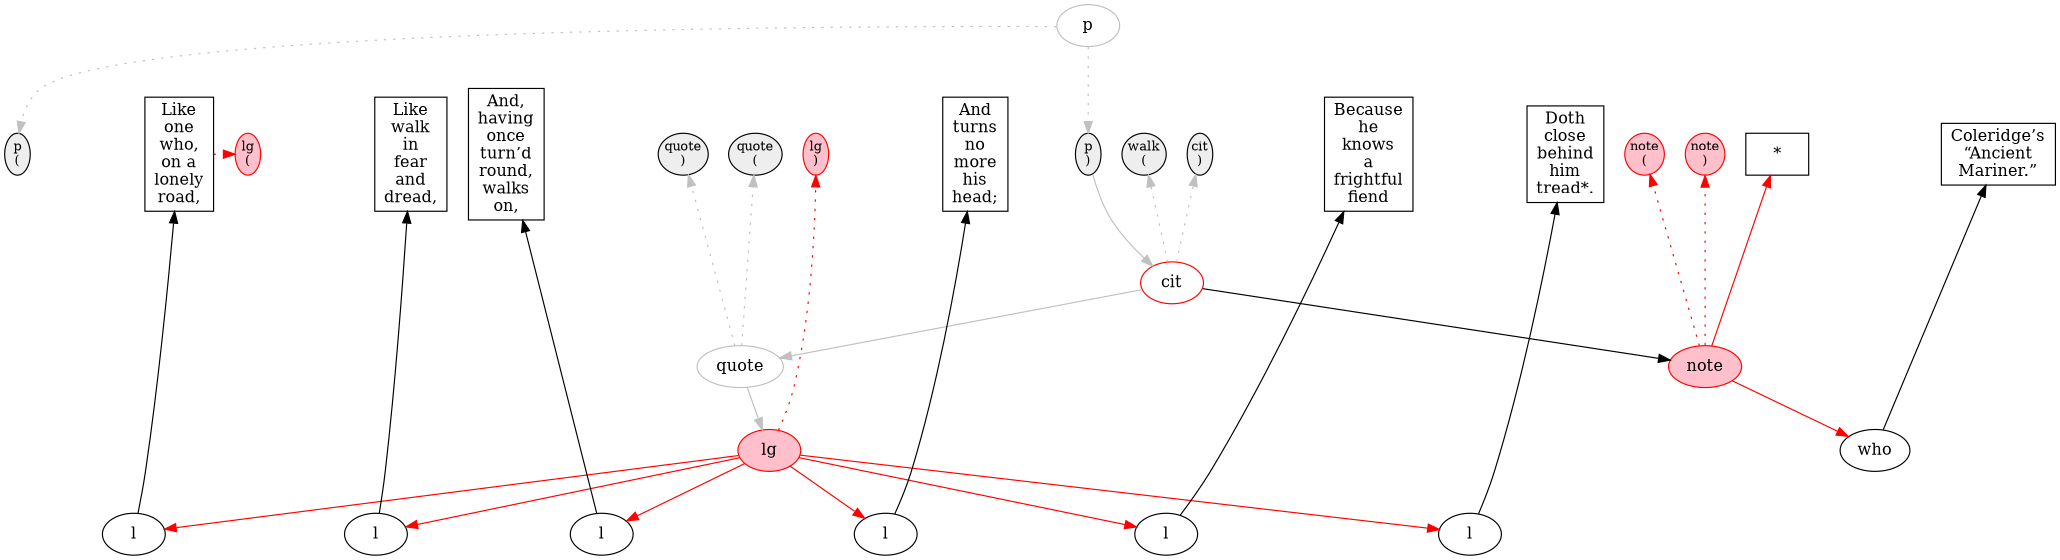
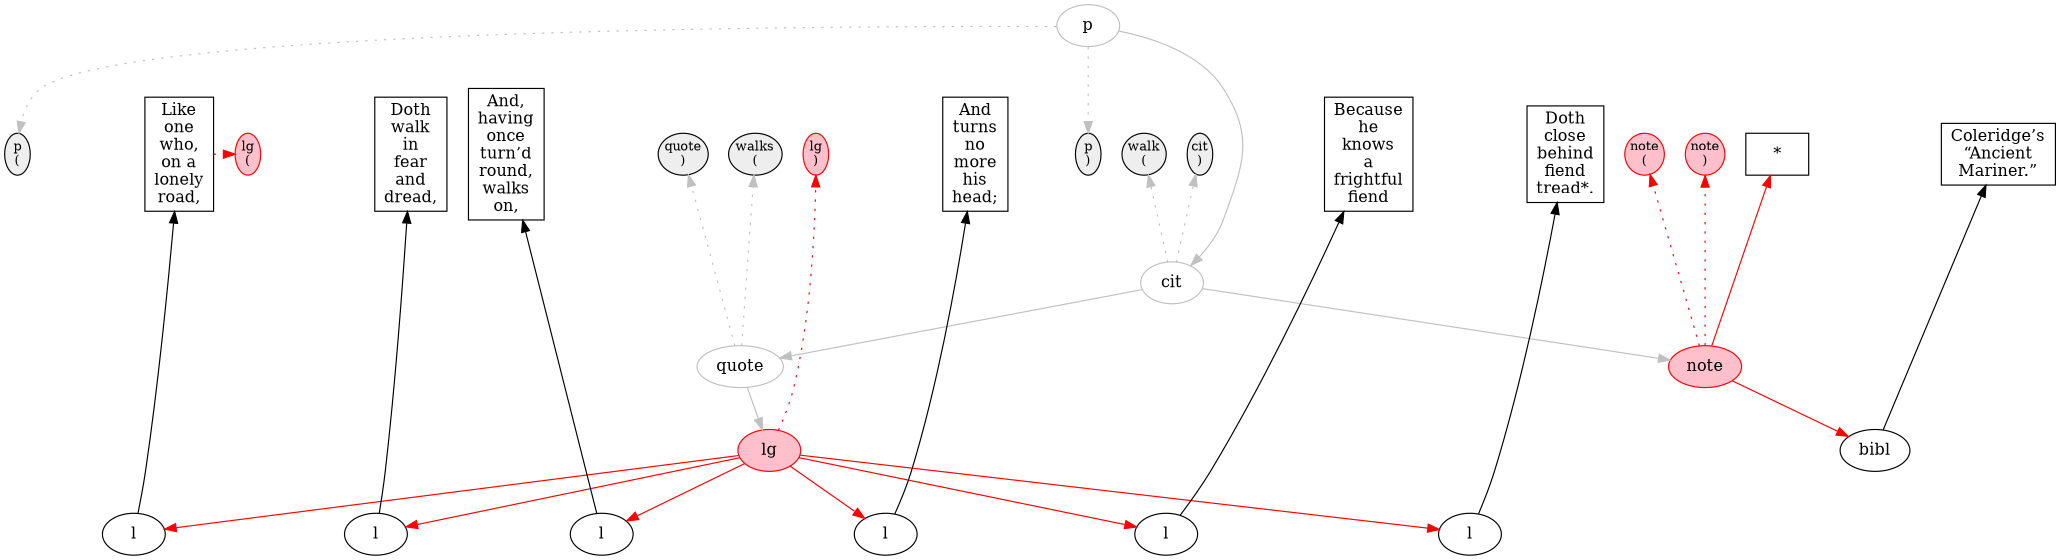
node "Like walk in fear and dread,": label "Like walk in fear and dread," -> "Doth walk in fear and dread,"
node "quote (": label "quote (" -> "walks ("
node "Doth close behind him tread*.": label "Doth close behind him tread*." -> "Doth close behind fiend tread*."
edge "p )" -> "cit": now "p" -> "cit"
node "cit": color red -> gray
edge "cit" -> "note": color black -> gray
node "who": label "who" -> "bibl"
